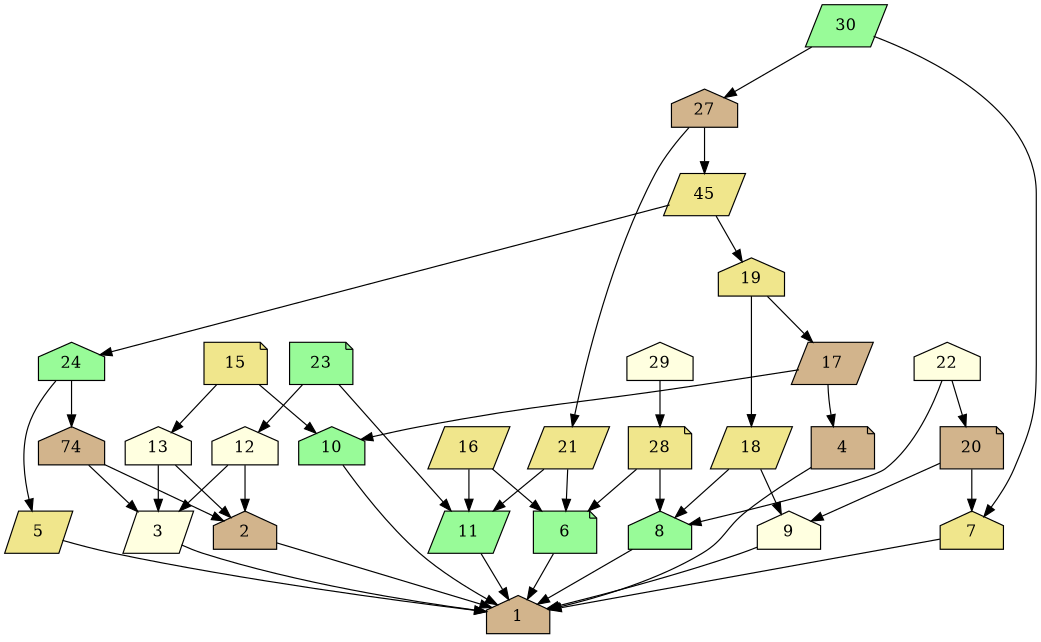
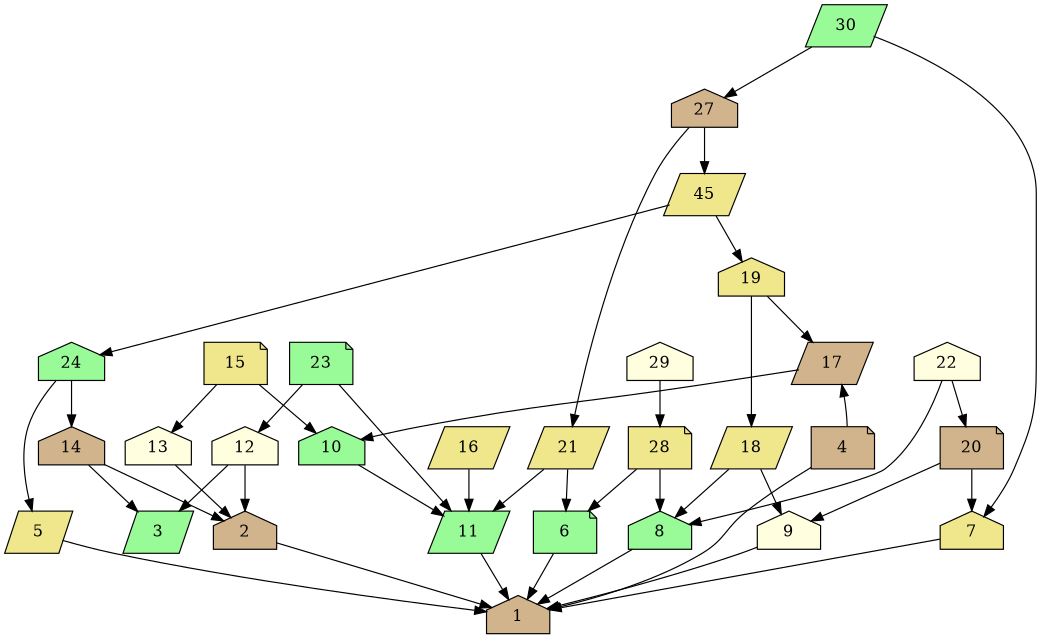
edge "17" -> "4": reversed
node "74": label "74" -> "14"
edge "13" -> "3": removed
edge "16" -> "6": removed
node "3": fillcolor lightyellow -> palegreen
edge "10" -> "1": now "10" -> "11"
edge "3" -> "1": removed
